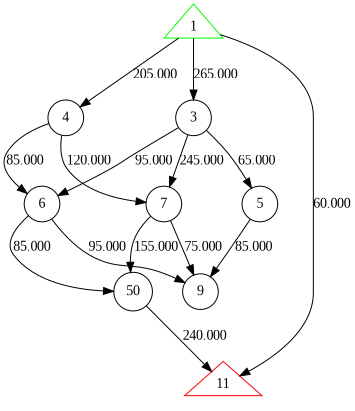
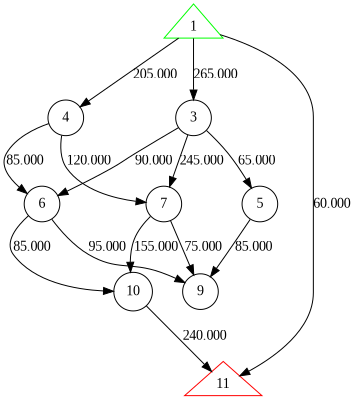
edge "3" -> "6": label "95.000" -> "90.000"
node "50": label "50" -> "10"
